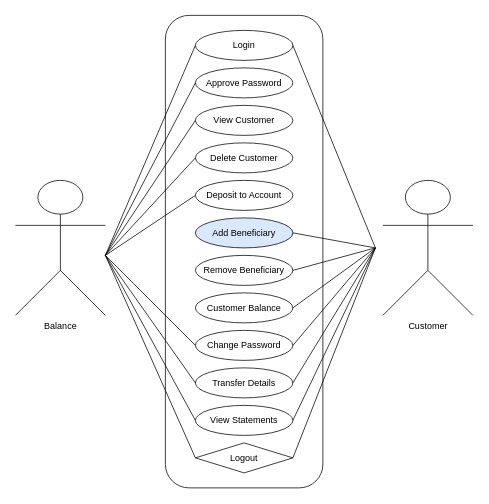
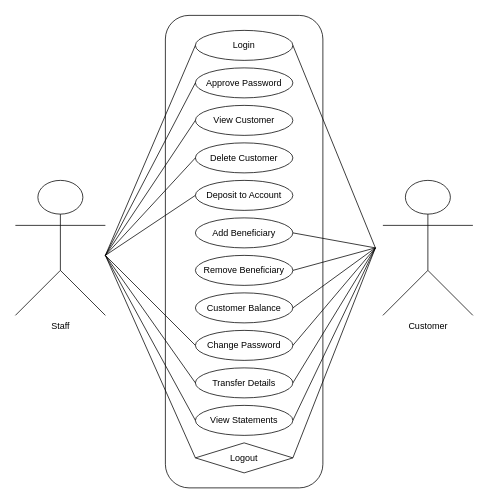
node "Add Beneficiary": fillcolor #dae8fc -> #ffffff
node "Balance": label "Balance" -> "Staff"
